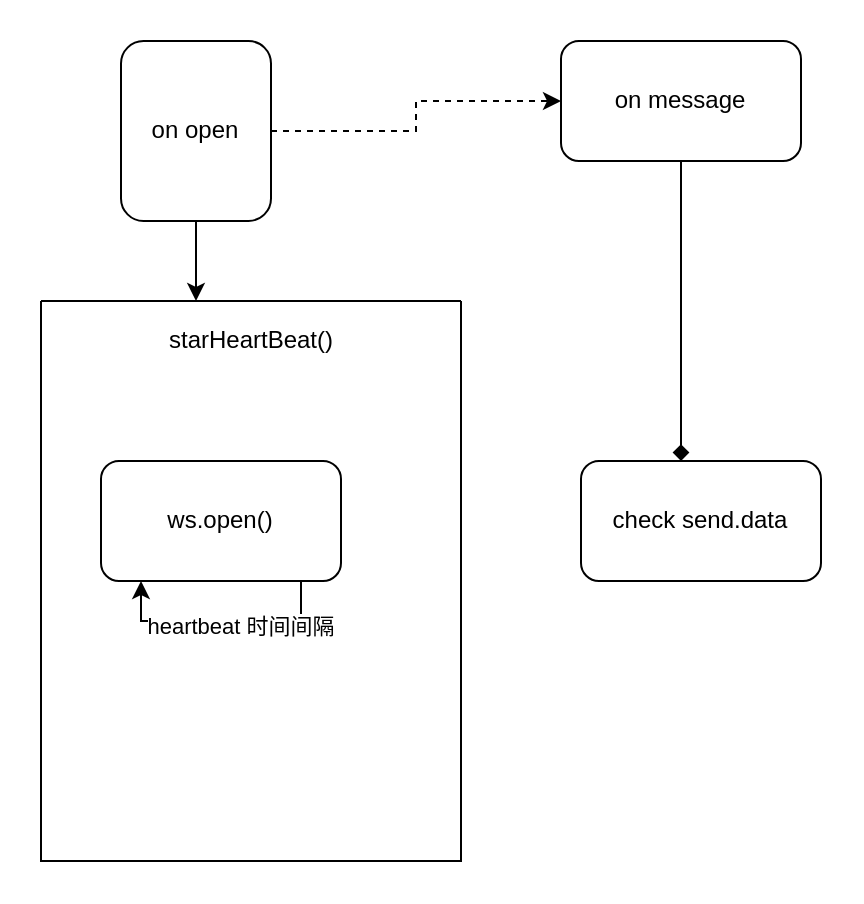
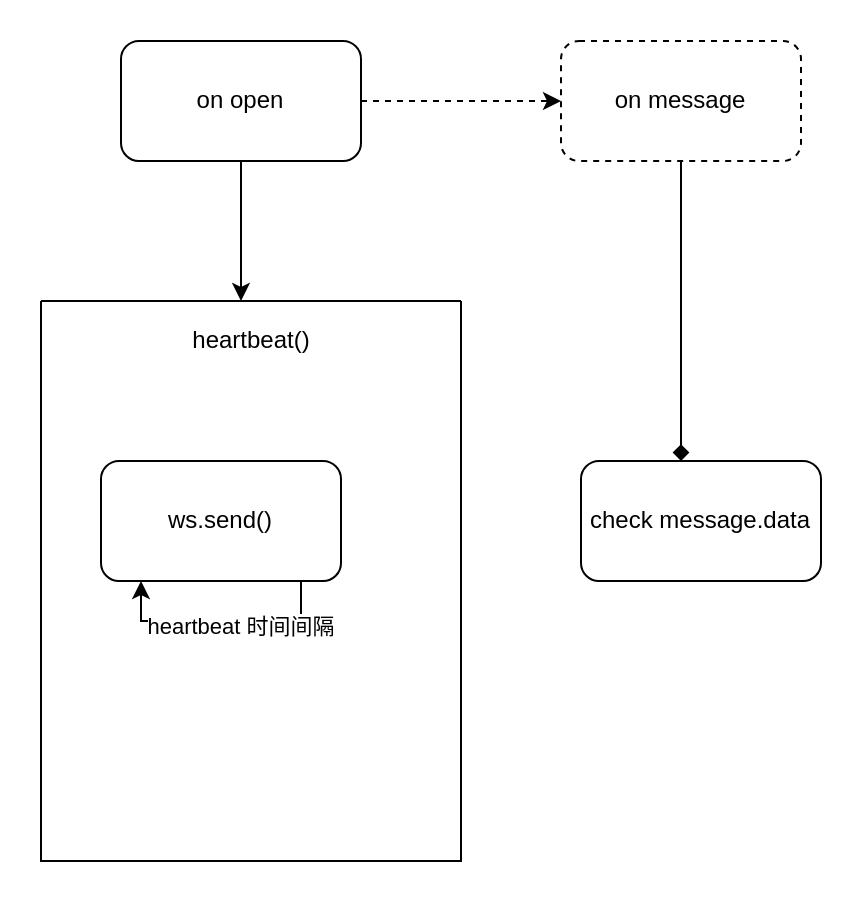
node "on message": style solid -> dashed
node "on open": size 150x180 -> 240x120
node "starHeartBeat()": label "starHeartBeat()" -> "heartbeat()"
node "ws.open()": label "ws.open()" -> "ws.send()"
node "check send.data": label "check send.data" -> "check message.data"
